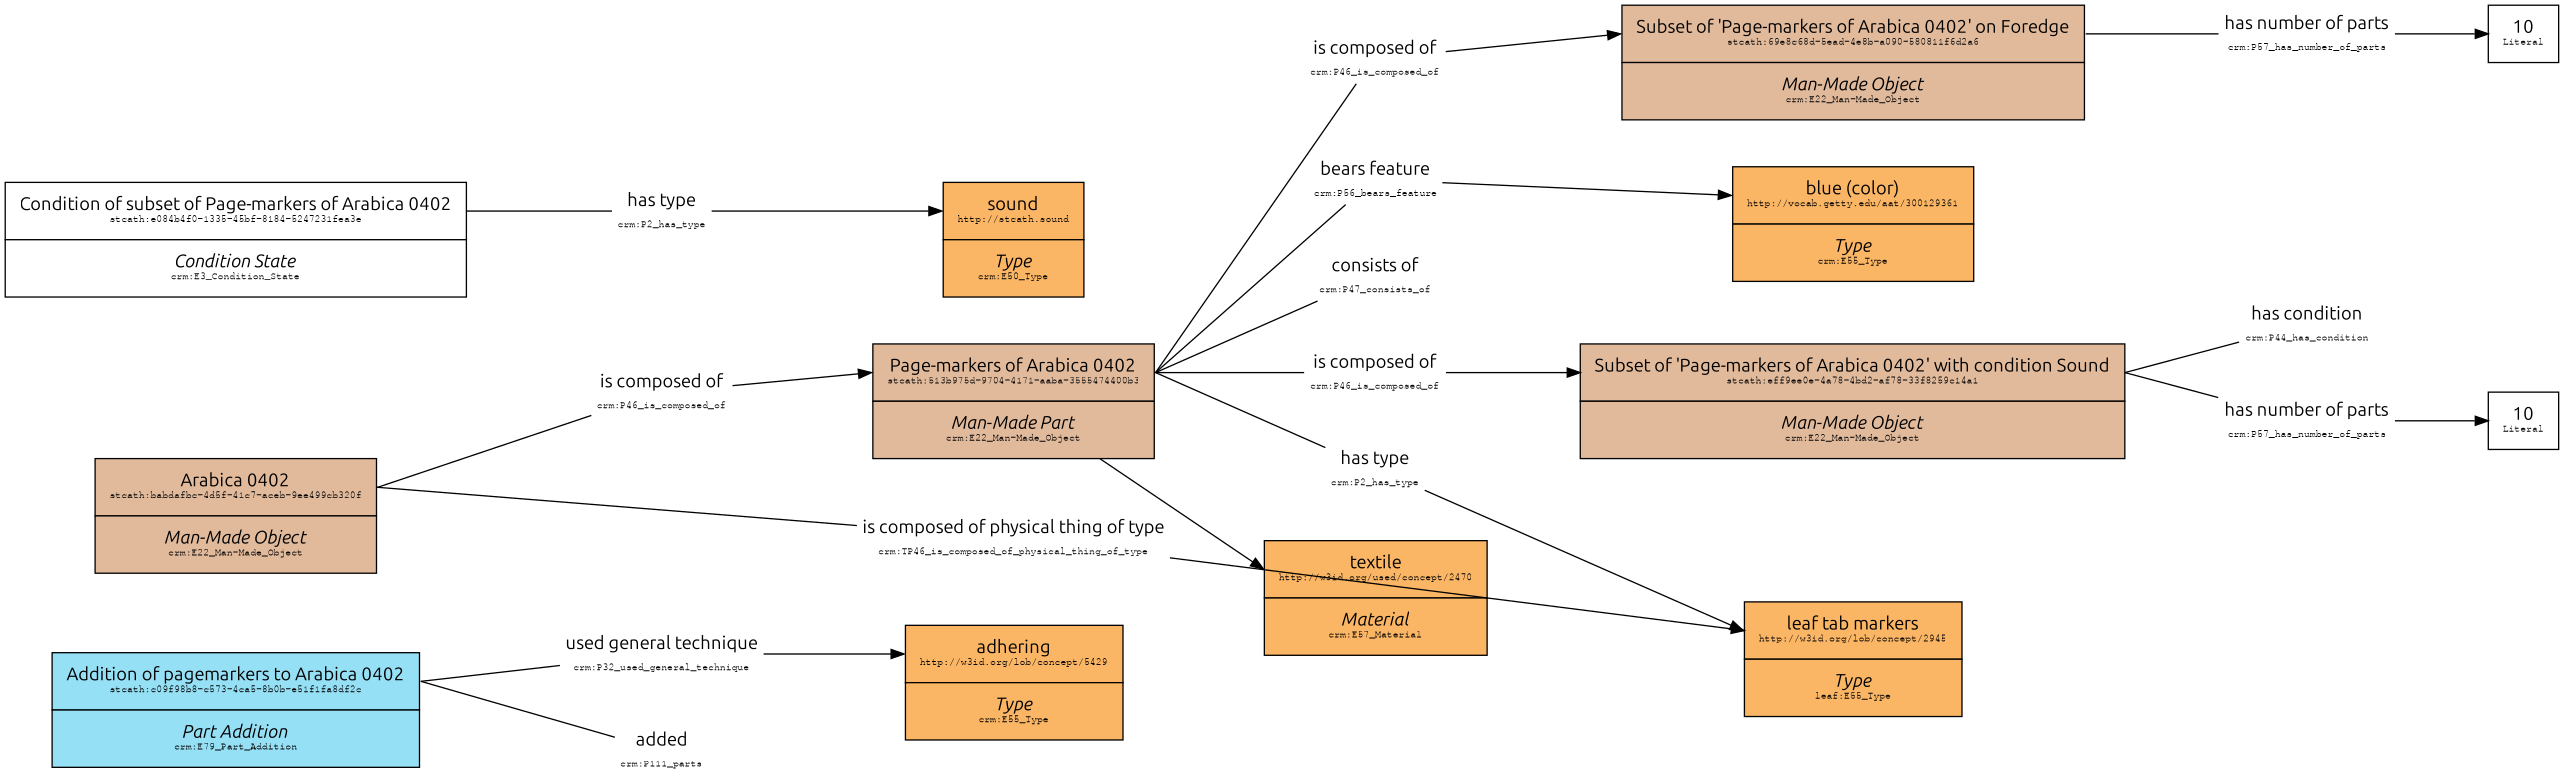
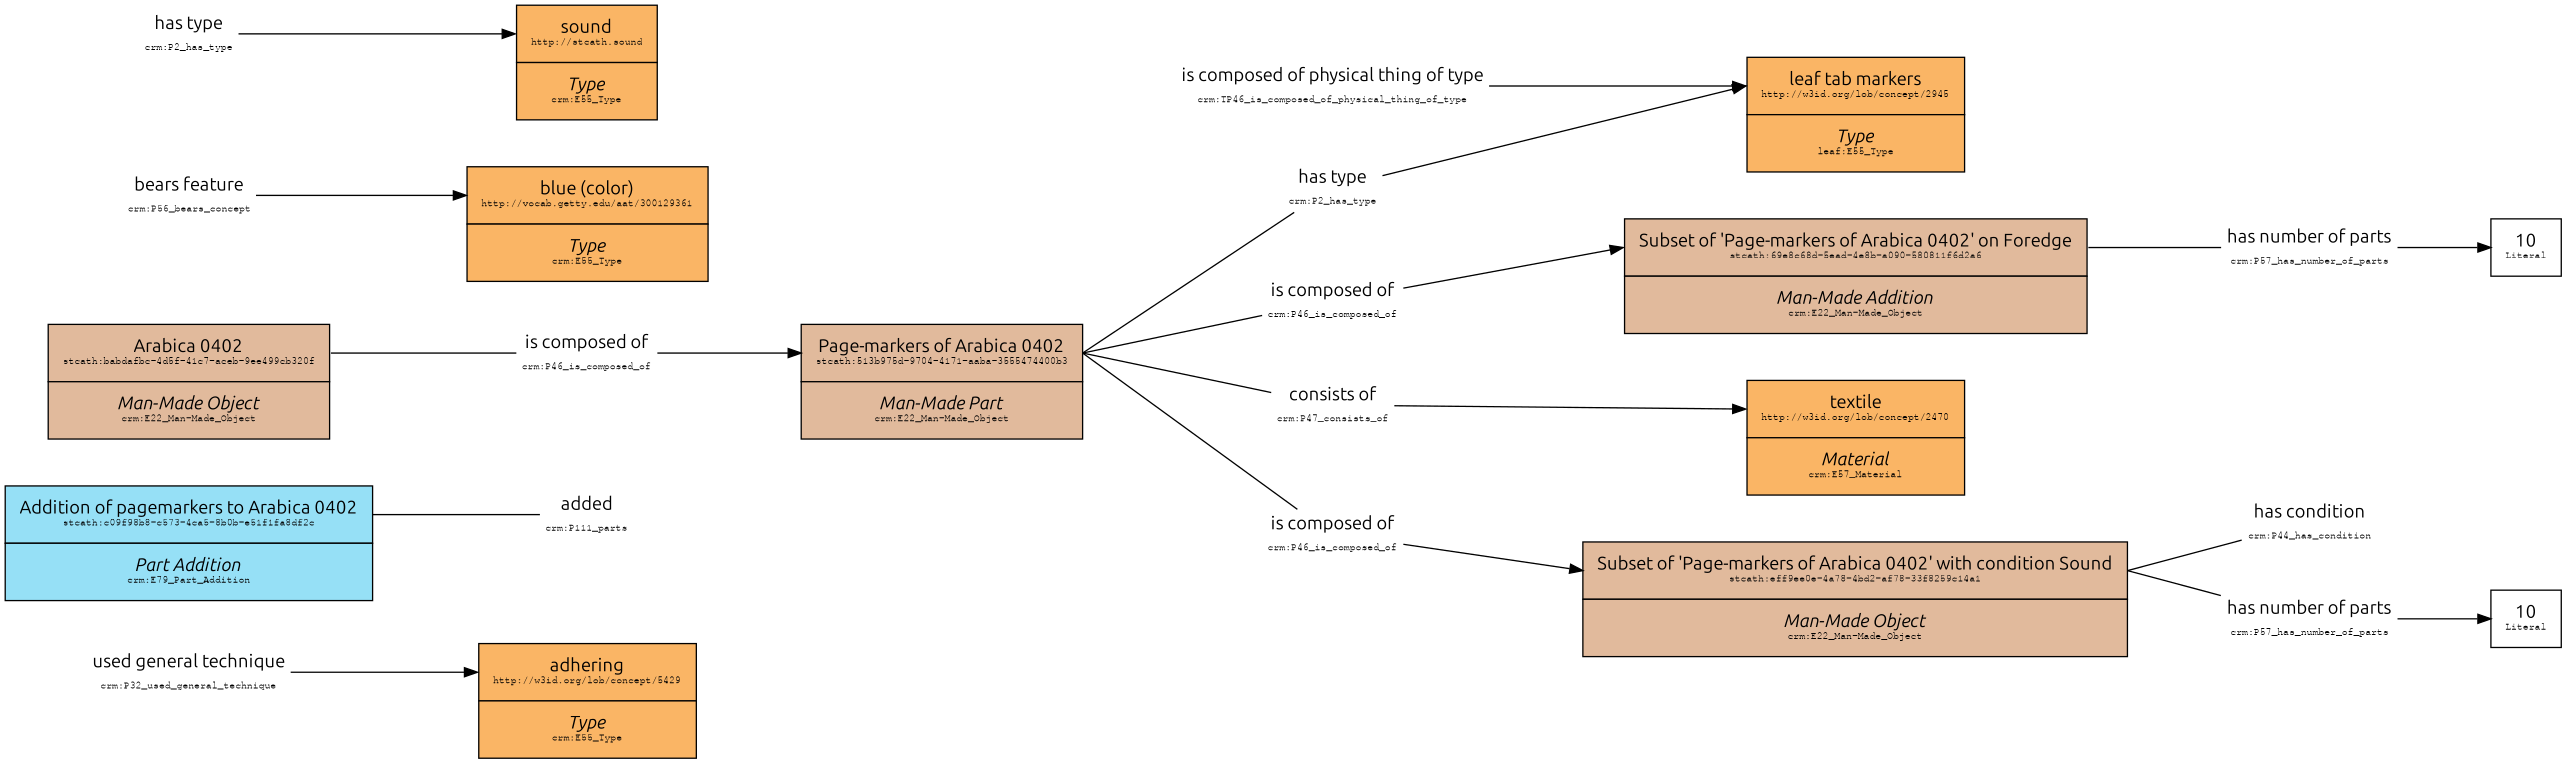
node "Subset of 'Page-markers of Arabica 0402' on Foredge": text "Man-Made Object" -> "Man-Made Addition"
node "bears feature": text "crm:P56_bears_feature" -> "crm:P56_bears_concept"
node "Condition of subset of Page-markers of Arabica 0402": removed
node "sound": text "crm:E50_Type" -> "crm:E55_Type"
edge "bears feature" -- "Page-markers of Arabica 0402": removed
edge "Arabica 0402" -- "is composed of physical thing of type": removed
edge "Page-markers of Arabica 0402" -> "textile": now "consists of" -> "textile"
node "textile": text "http://w3id.org/used/concept/2470" -> "http://w3id.org/lob/concept/2470"
edge "used general technique" -- "Addition of pagemarkers to Arabica 0402": removed
